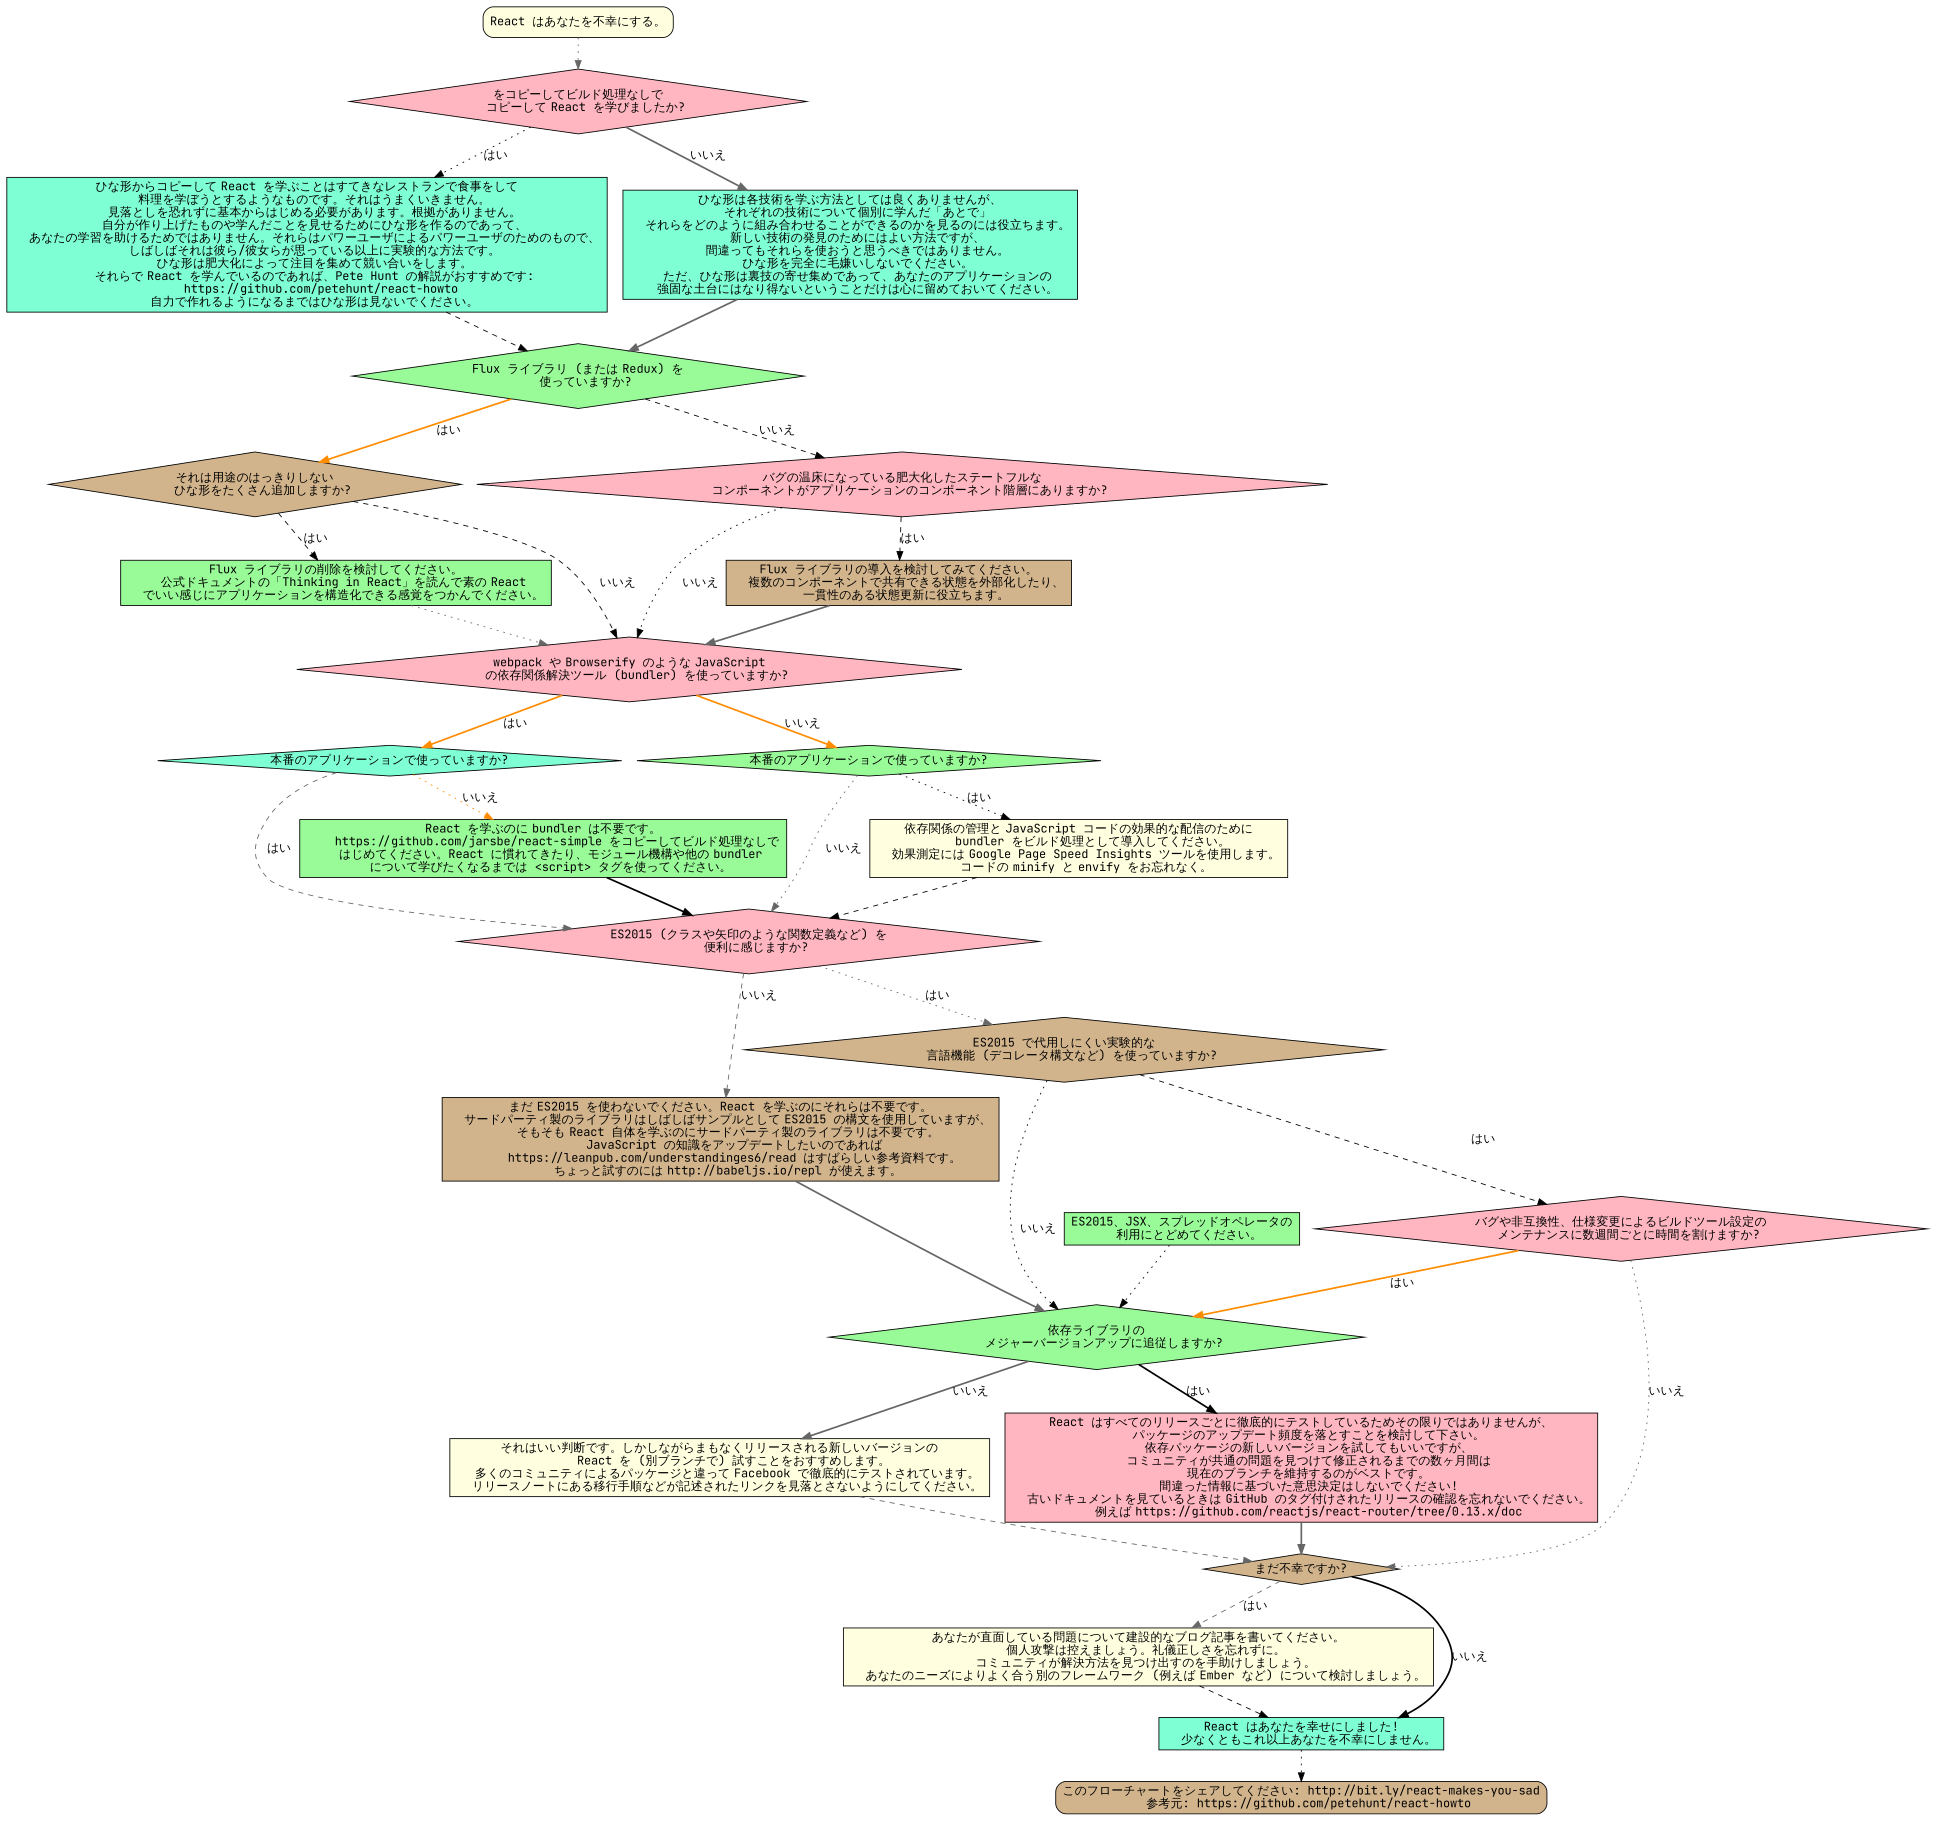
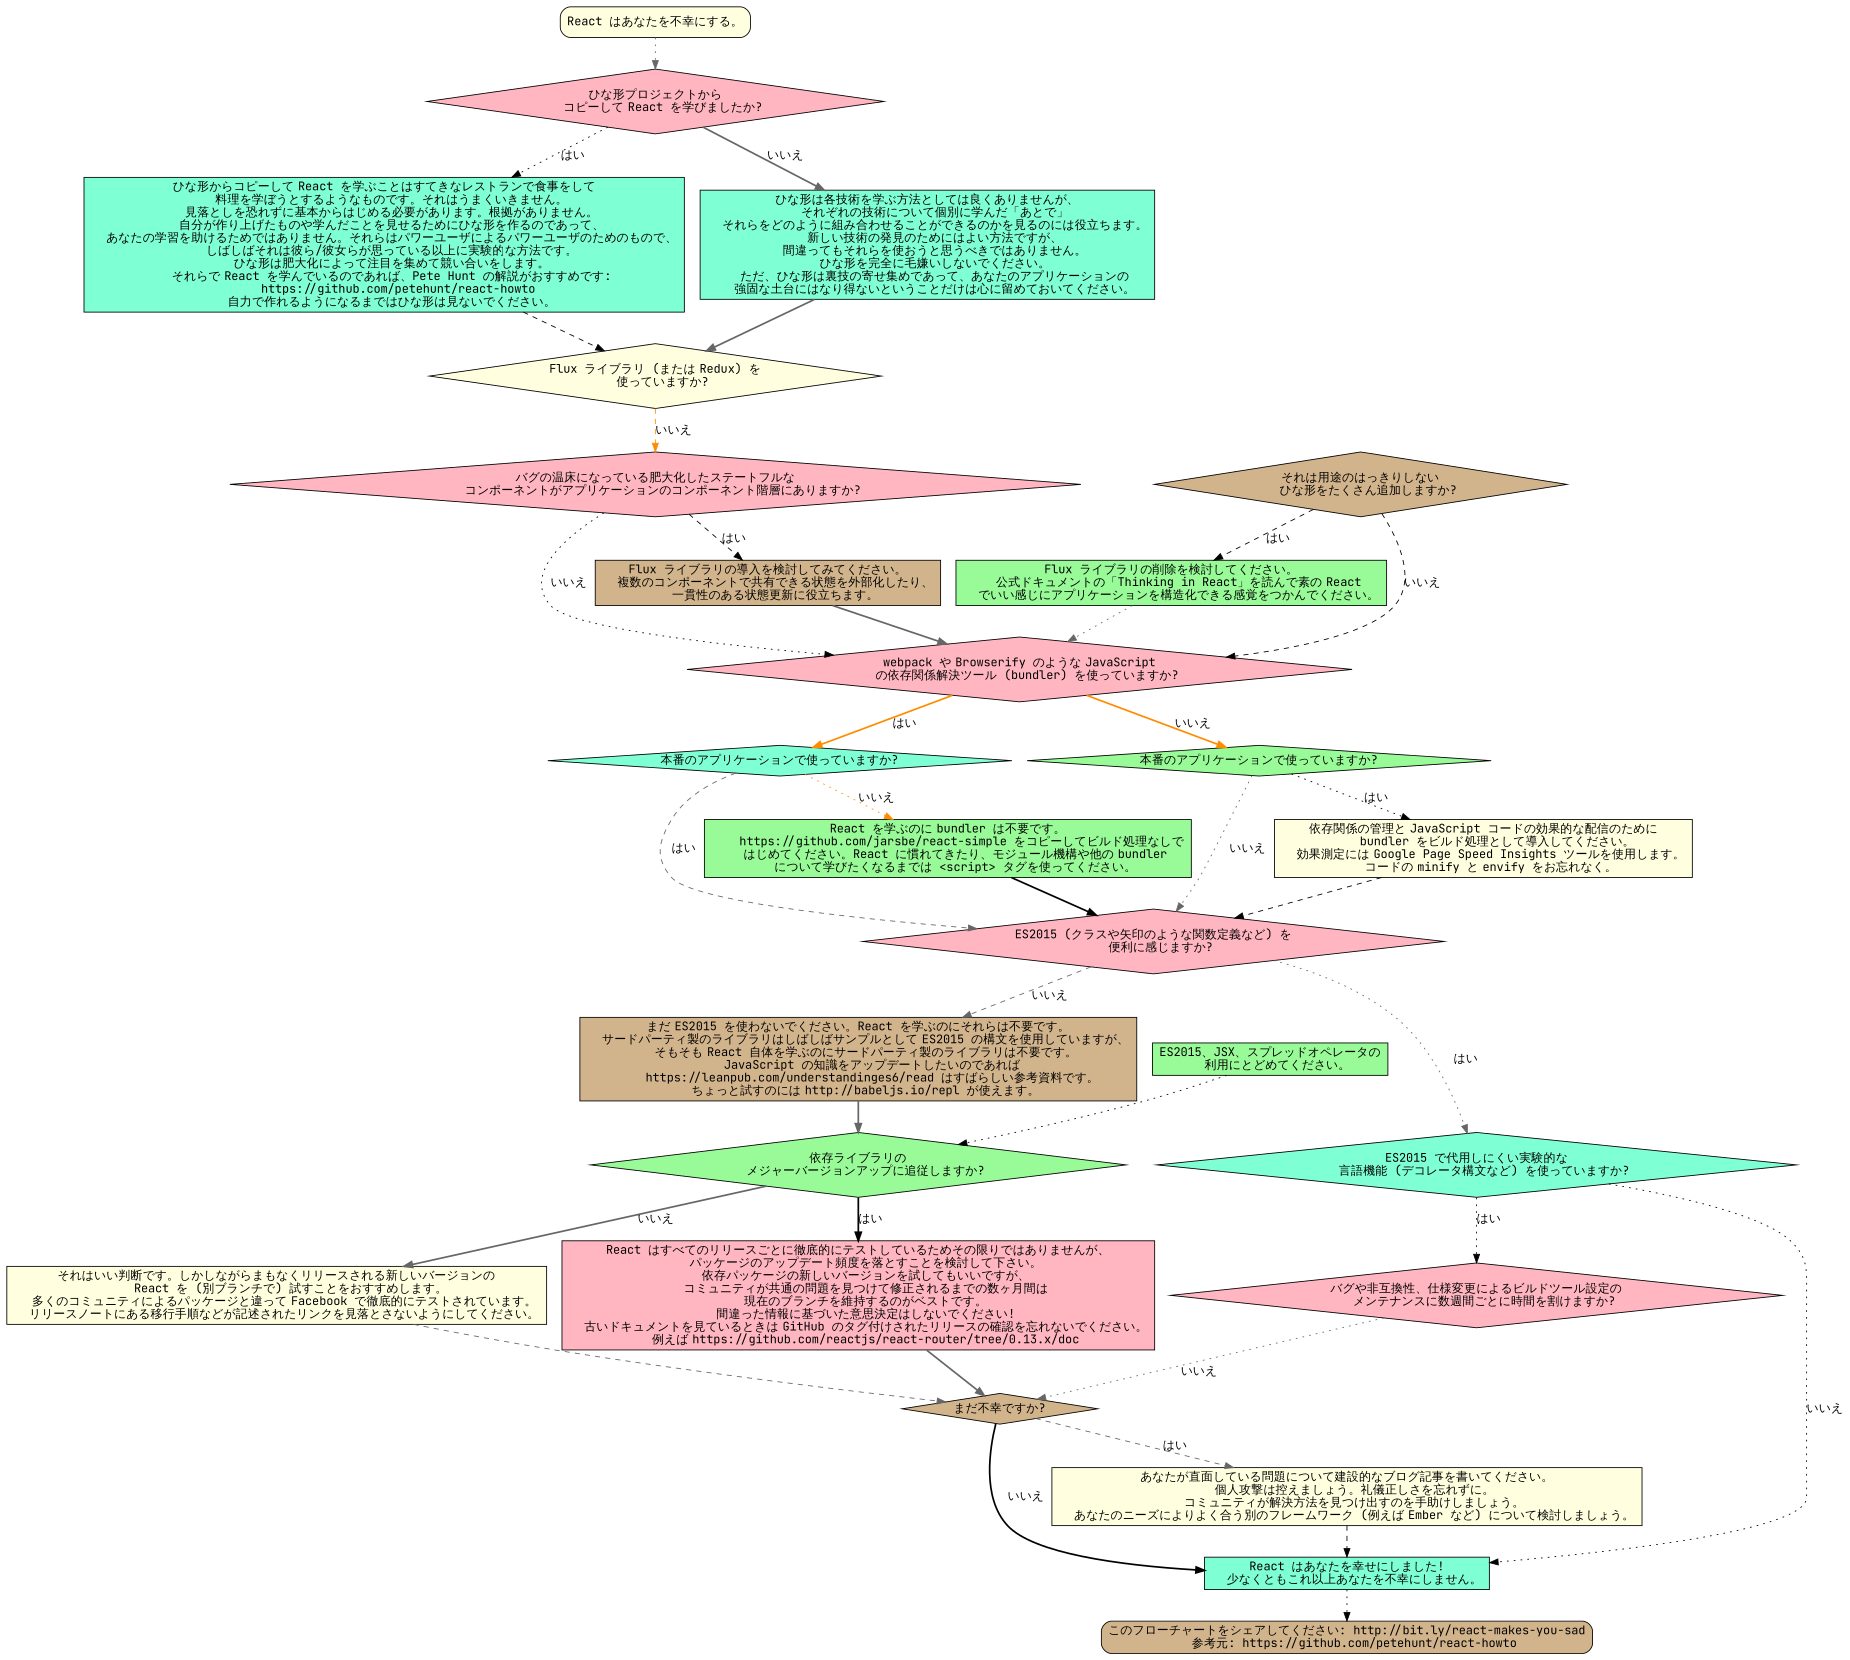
node "をコピーしてビルド処理なしで コピーして React を学びましたか?": label "をコピーしてビルド処理なしで コピーして React を学びましたか?" -> "ひな形プロジェクトから コピーして React を学びましたか?"
node "Flux ライブラリ (または Redux) を 使っていますか?": fillcolor palegreen -> lightyellow
edge "Flux ライブラリ (または Redux) を 使っていますか?" -> "バグの温床になっている肥大化したステートフルな コンポーネントがアプリケーションのコンポーネント階層にありますか?": color black -> darkorange
edge "Flux ライブラリ (または Redux) を 使っていますか?" -> "それは用途のはっきりしない ひな形をたくさん追加しますか?": removed, label "はい"
node "ES2015 で代用しにくい実験的な 言語機能 (デコレータ構文など) を使っていますか?": fillcolor tan -> aquamarine
edge "ES2015 で代用しにくい実験的な 言語機能 (デコレータ構文など) を使っていますか?" -> "バグや非互換性、仕様変更によるビルドツール設定の メンテナンスに数週間ごとに時間を割けますか?": style dashed -> dotted
edge "ES2015 で代用しにくい実験的な 言語機能 (デコレータ構文など) を使っていますか?" -> "依存ライブラリの メジャーバージョンアップに追従しますか?": now "ES2015 で代用しにくい実験的な 言語機能 (デコレータ構文など) を使っていますか?" -> "React はあなたを幸せにしました! 少なくともこれ以上あなたを不幸にしません。"
edge "バグや非互換性、仕様変更によるビルドツール設定の メンテナンスに数週間ごとに時間を割けますか?" -> "依存ライブラリの メジャーバージョンアップに追従しますか?": removed, label "はい"
